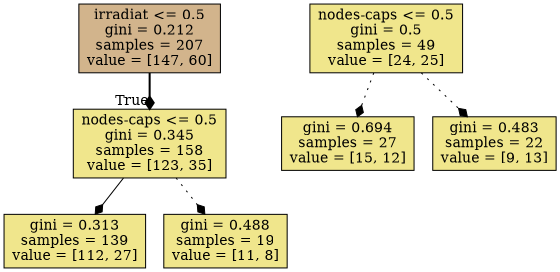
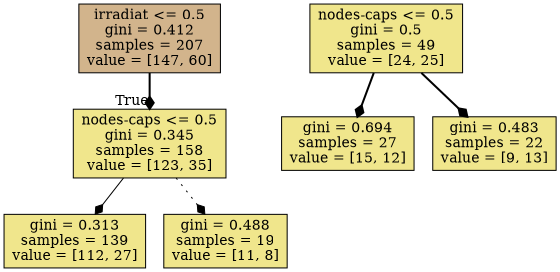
node "irradiat <= 0.5 gini = 0.212 samples = 207 value = [147, 60]": label "irradiat <= 0.5 gini = 0.212 samples = 207 value = [147, 60]" -> "irradiat <= 0.5 gini = 0.412 samples = 207 value = [147, 60]"
edge "nodes-caps <= 0.5 gini = 0.5 samples = 49 value = [24, 25]" -> "gini = 0.694 samples = 27 value = [15, 12]": style dotted -> bold
edge "nodes-caps <= 0.5 gini = 0.5 samples = 49 value = [24, 25]" -> "gini = 0.483 samples = 22 value = [9, 13]": style dotted -> bold
